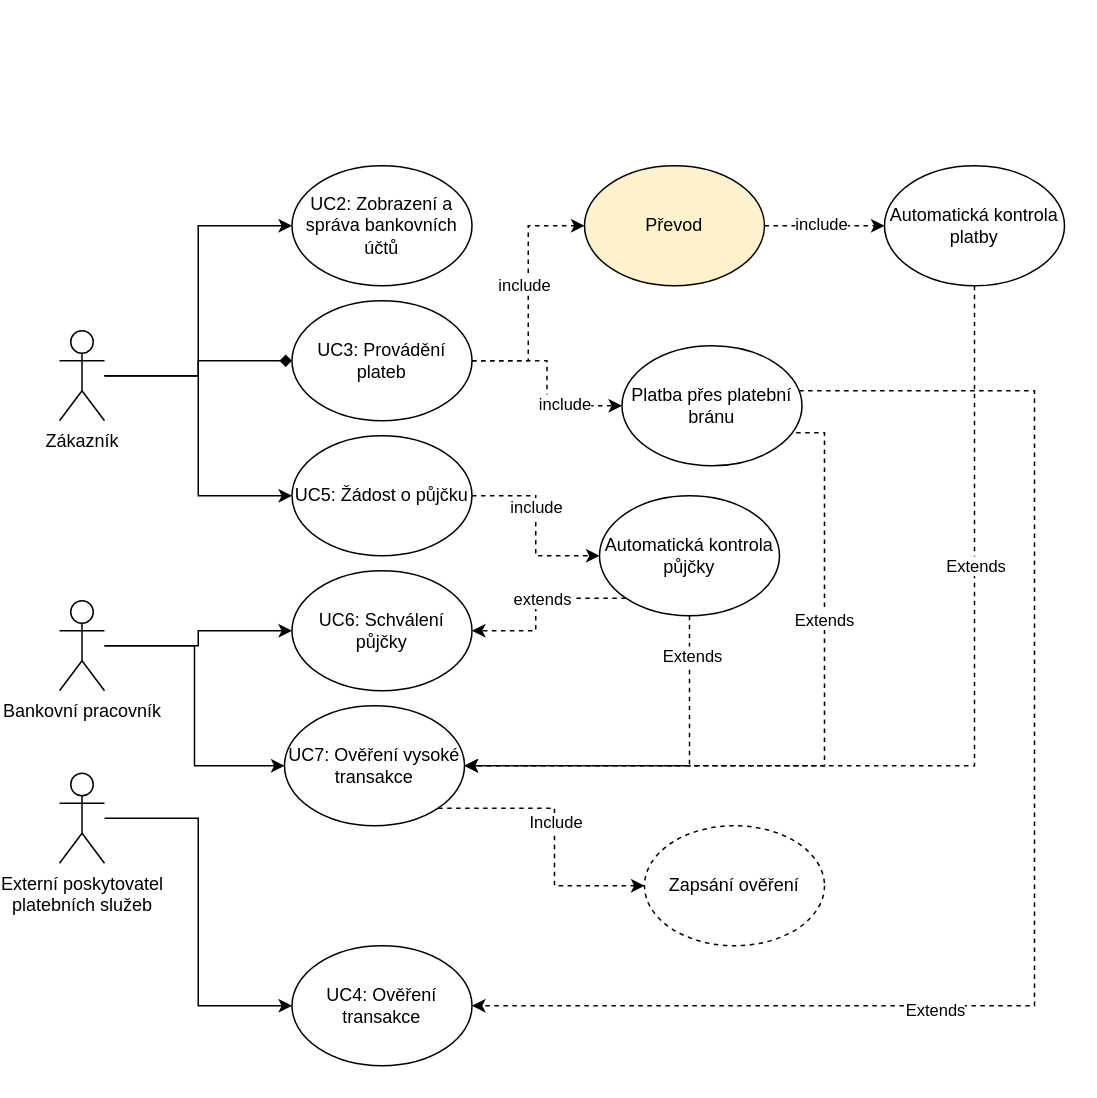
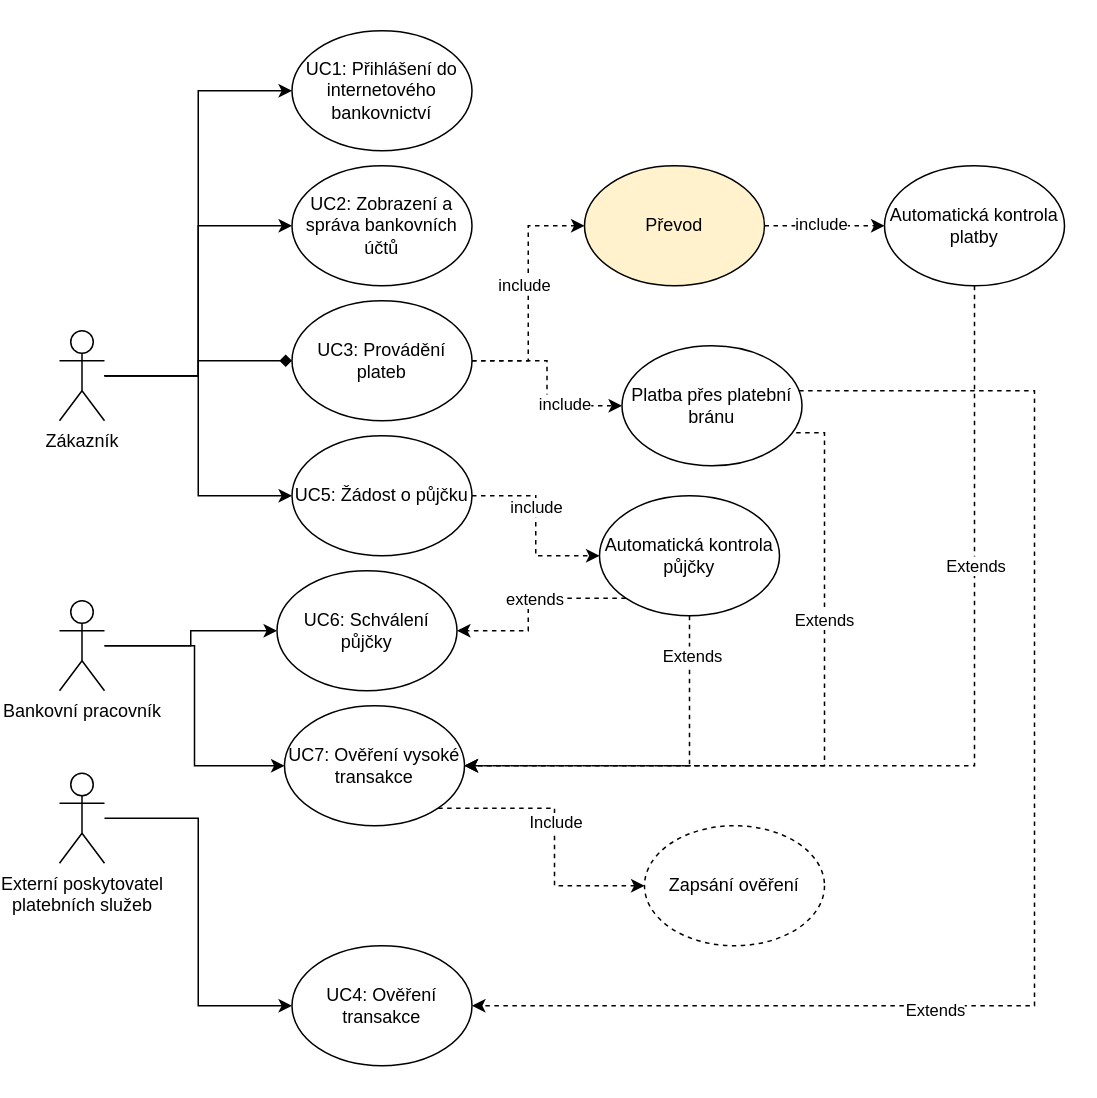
node "UC1: Přihlášení do internetového bankovnictví": added
edge "Zákazník" -> "UC1: Přihlášení do internetového bankovnictví": added
node "UC6: Schválení půjčky": moved (382, 631) -> (367, 631)
